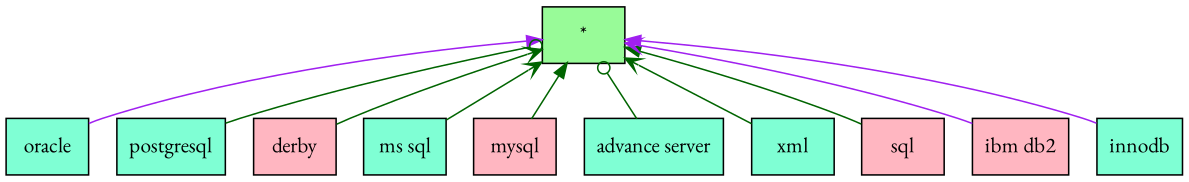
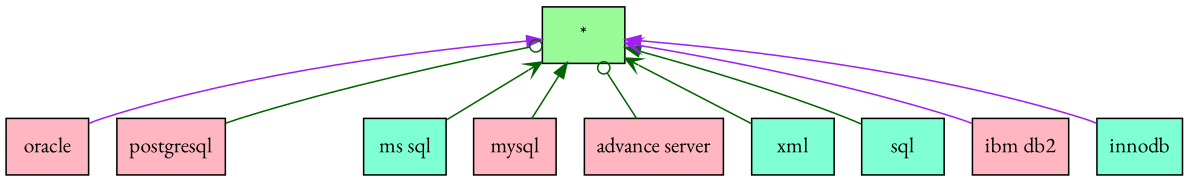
node "oracle": fillcolor aquamarine -> lightpink
node "postgresql": fillcolor aquamarine -> lightpink
node "derby": removed
node "advance server": fillcolor aquamarine -> lightpink
node "sql": fillcolor lightpink -> aquamarine
